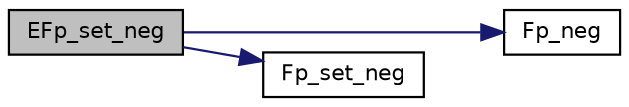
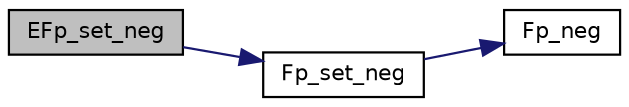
edge "EFp_set_neg" -> "Fp_neg": now "Fp_set_neg" -> "Fp_neg"
